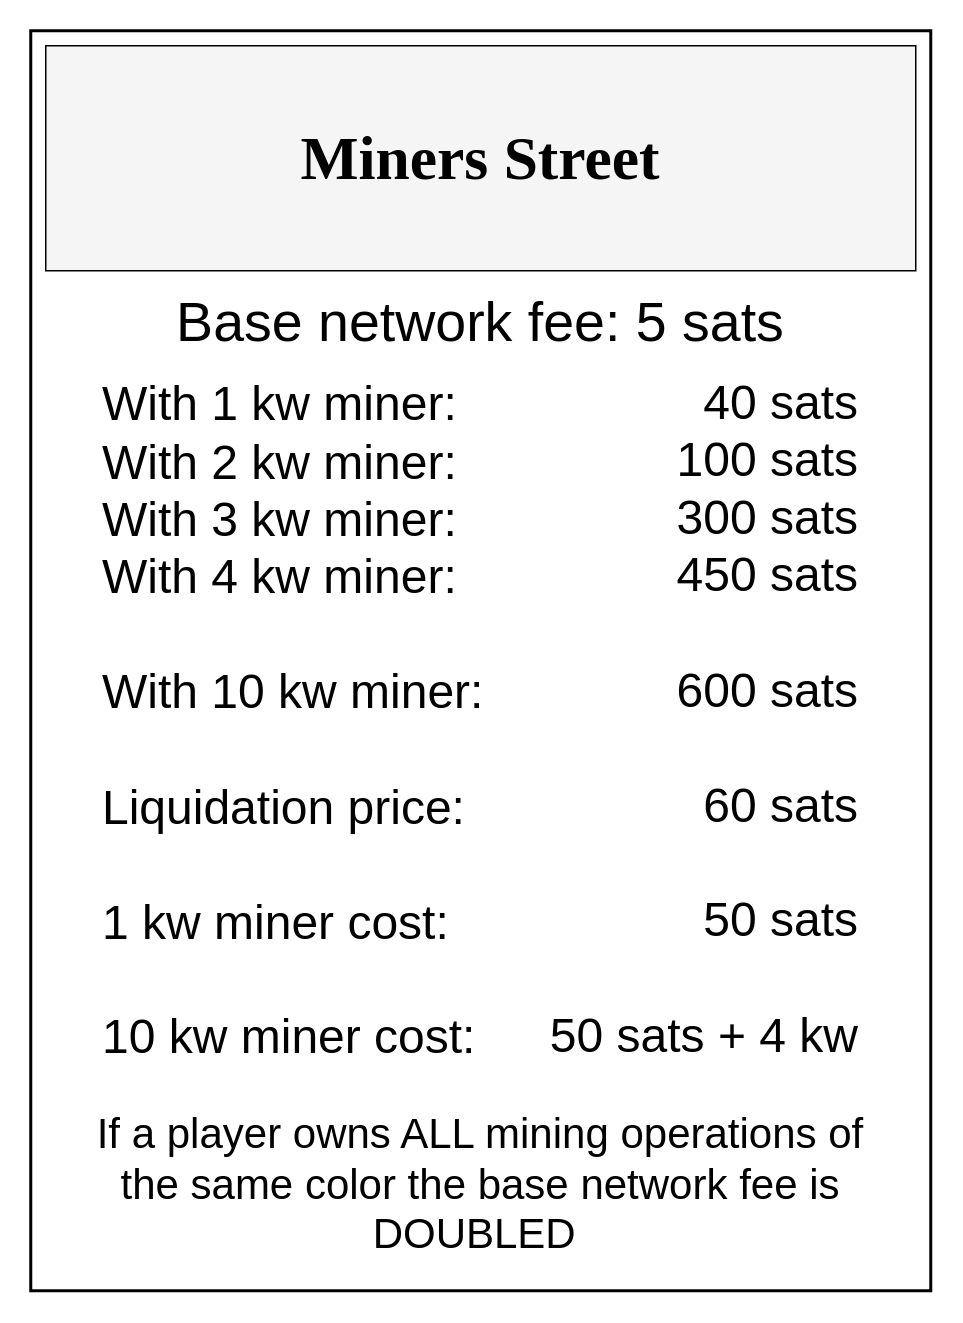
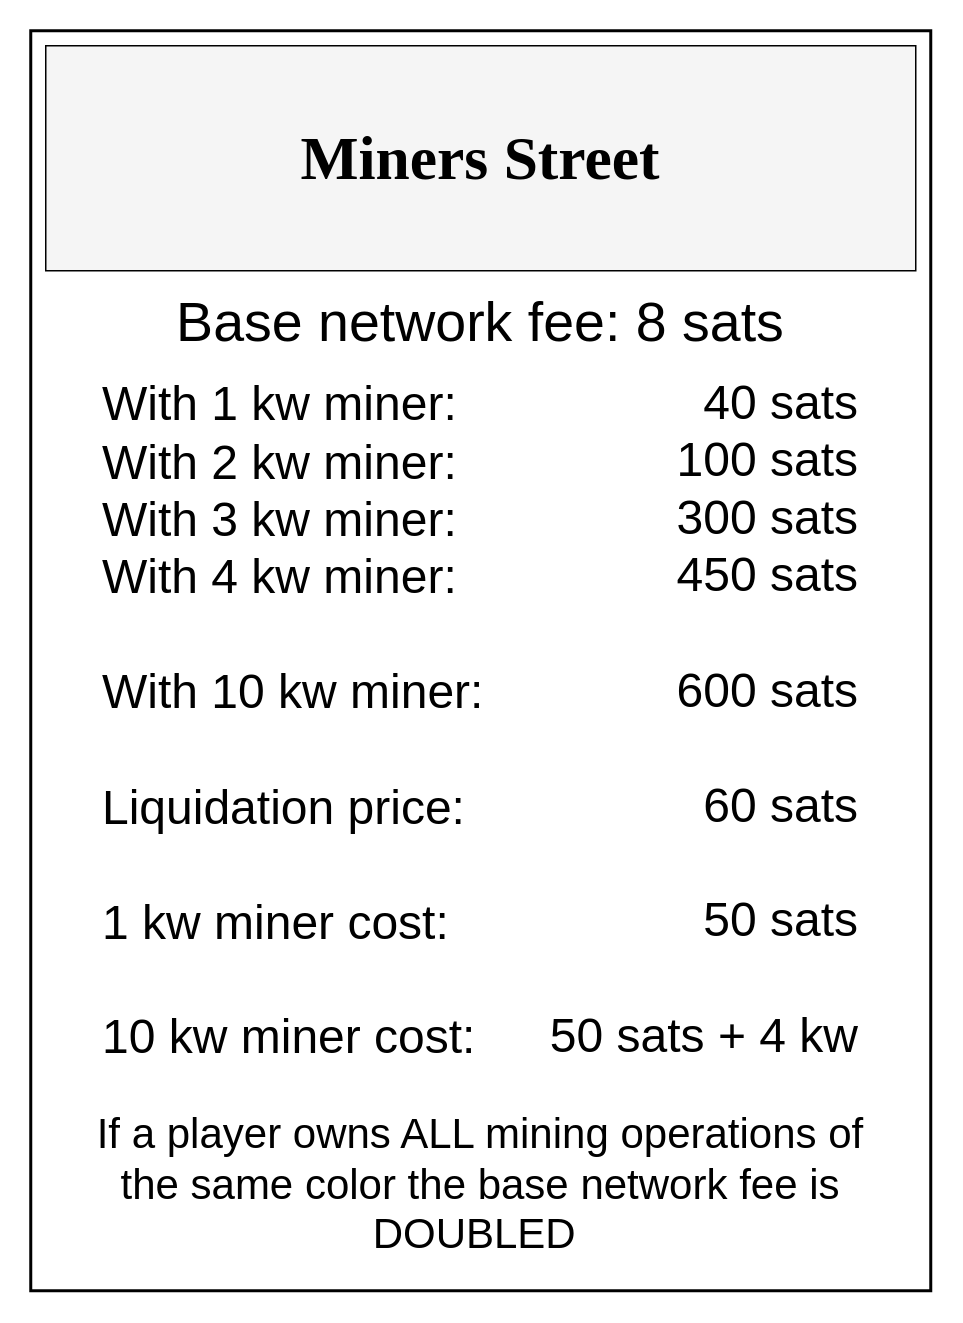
node "Base network fee: 5 sats": label "Base network fee: 5 sats" -> "Base network fee: 8 sats"
